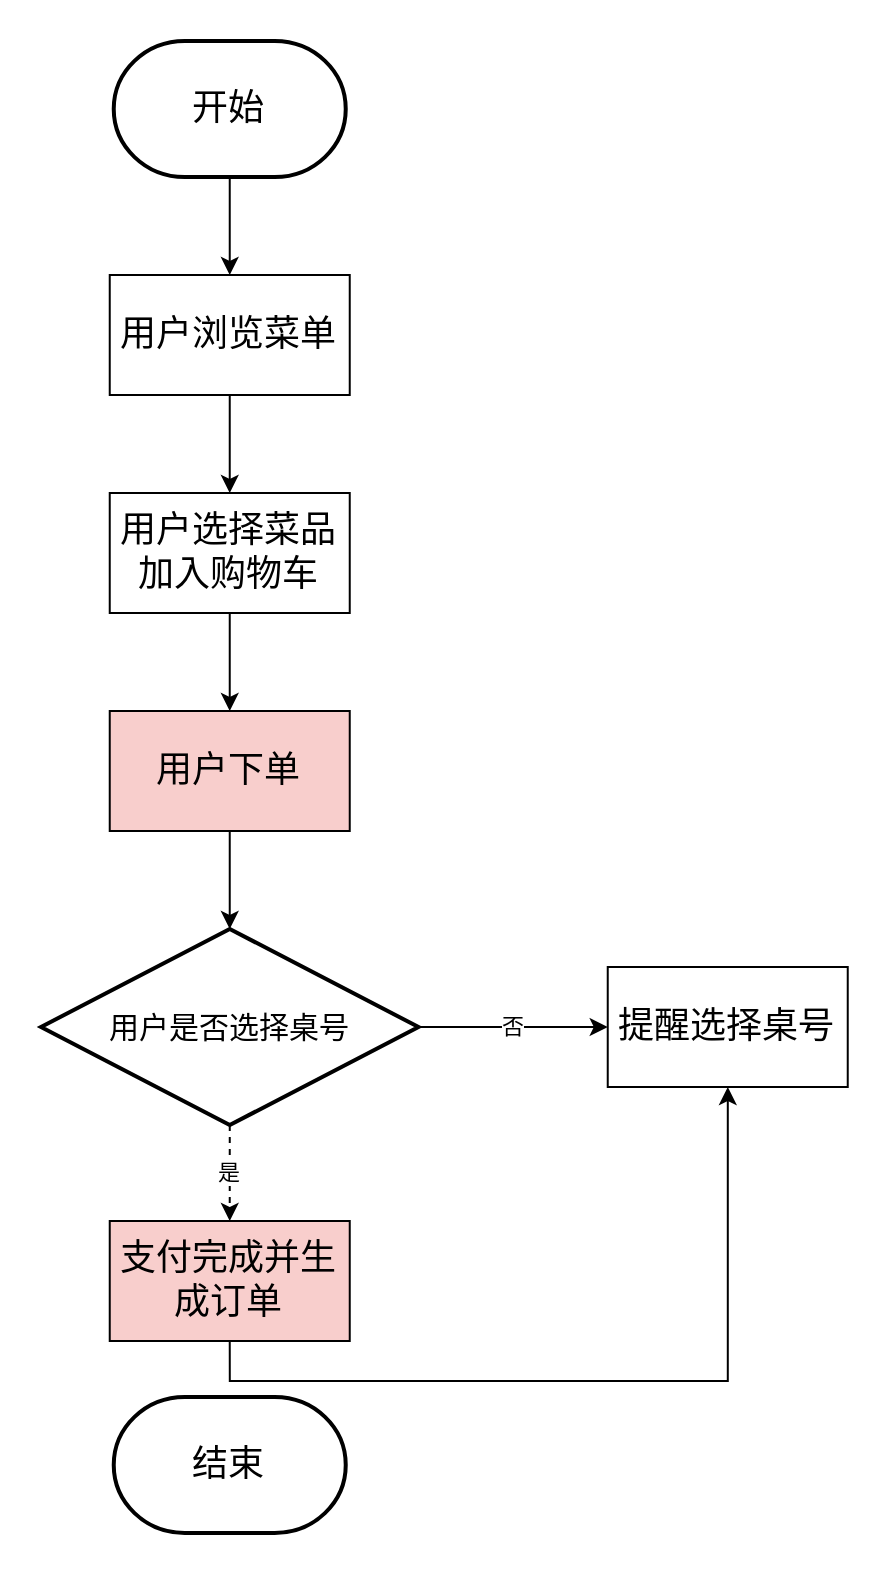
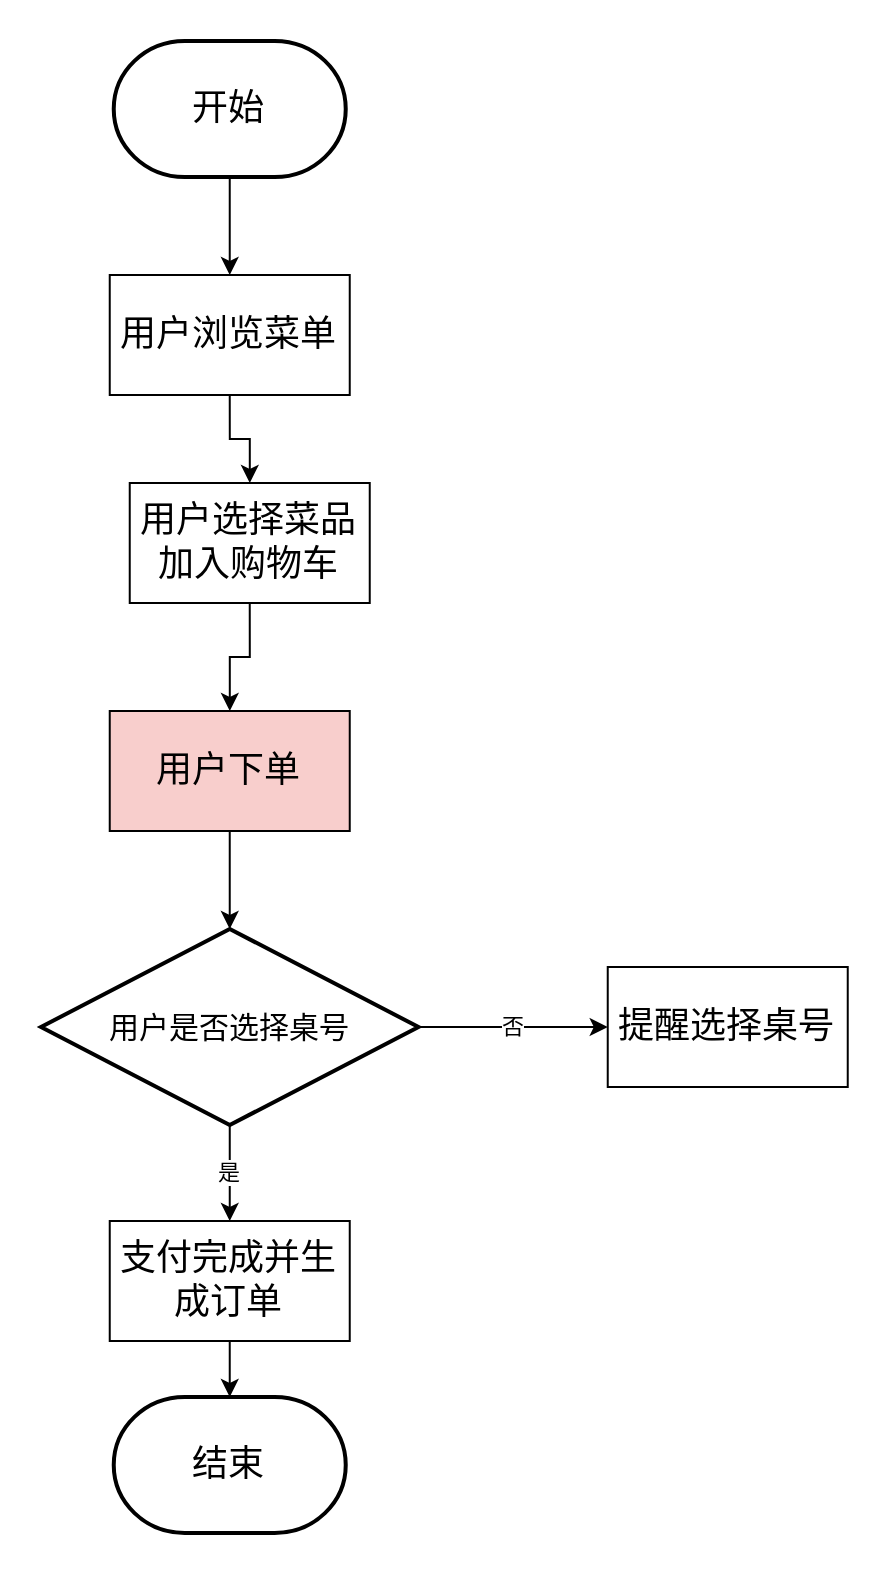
node "用户选择菜品加入购物车": moved (230, 553) -> (250, 543)
edge "用户是否选择桌号" -> "支付完成并生成订单": style dashed -> solid
node "支付完成并生成订单": fillcolor #f8cecc -> #ffffff
edge "支付完成并生成订单" -> "提醒选择桌号": now "支付完成并生成订单" -> "结束"
